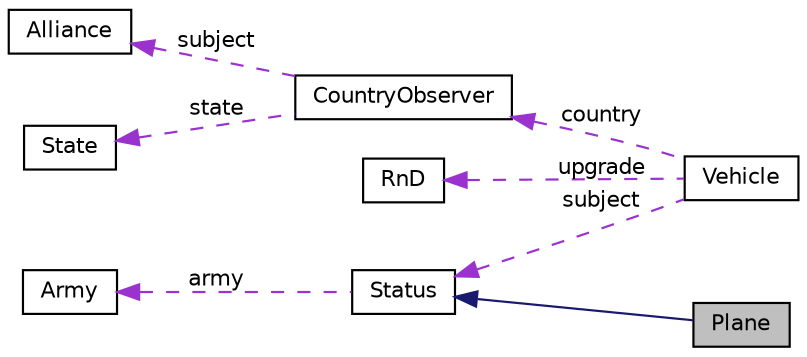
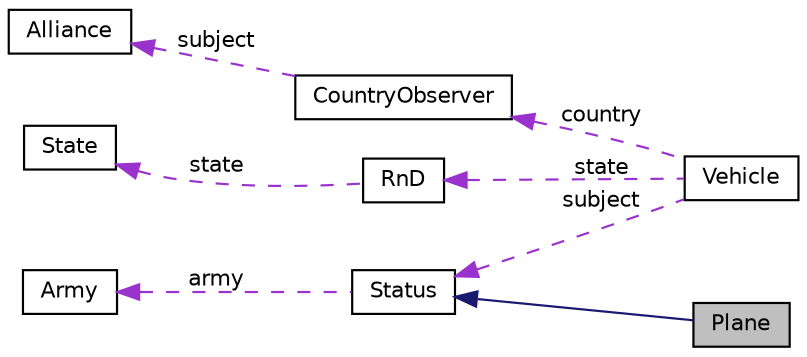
edge "CountryObserver" -> "State": now "RnD" -> "State"
edge "Vehicle" -> "RnD": label " upgrade" -> " state"
